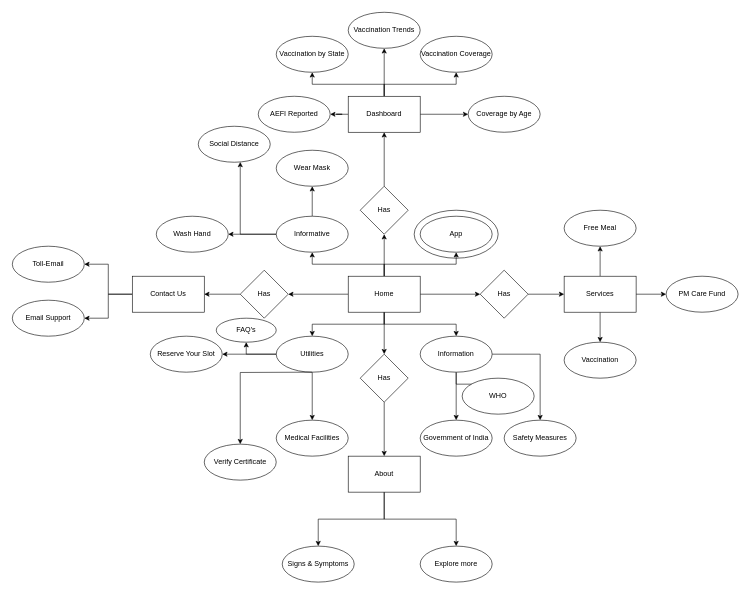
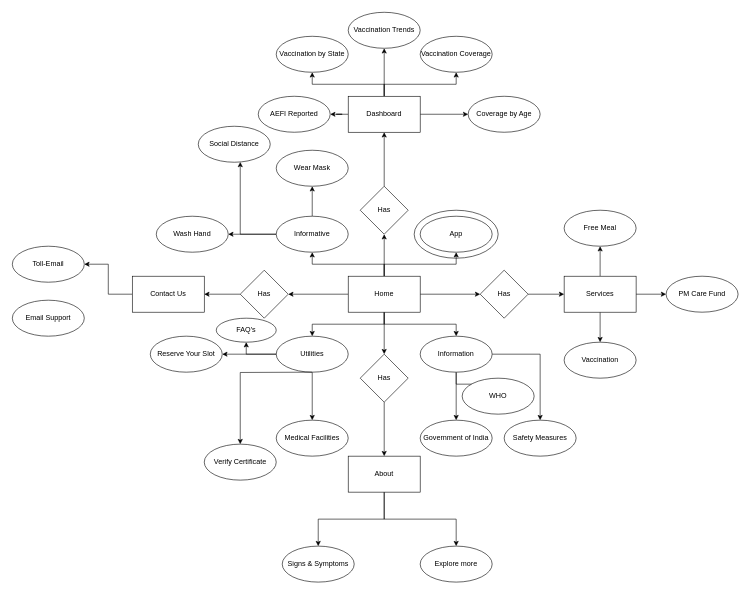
edge "Contact Us" -> "Email Support": removed
